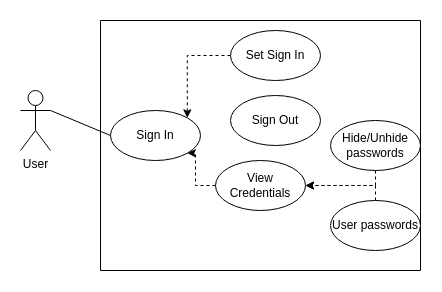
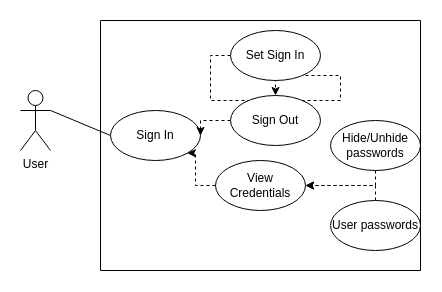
edge "Set Sign In" -> "Sign In": now "Set Sign In" -> "Sign Out"
edge "Sign Out" -> "Sign In": added
